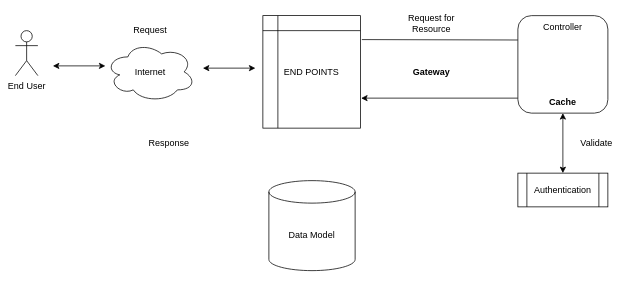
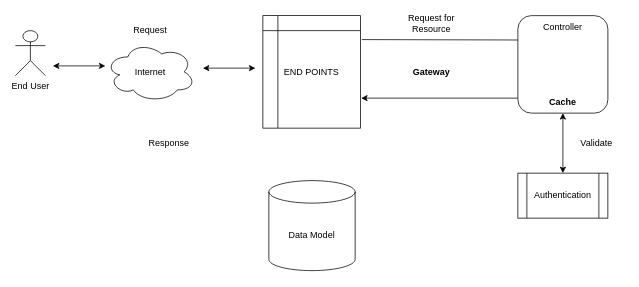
node "End User": size 23x45 -> 30x45
node "Authentication": size 90x34 -> 90x45
